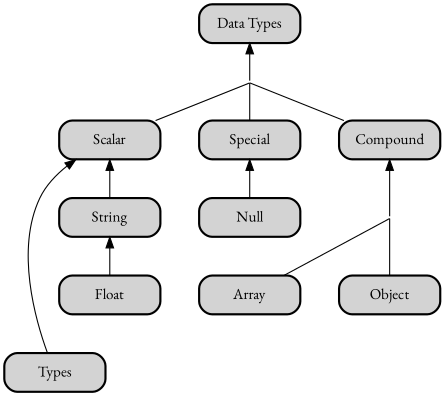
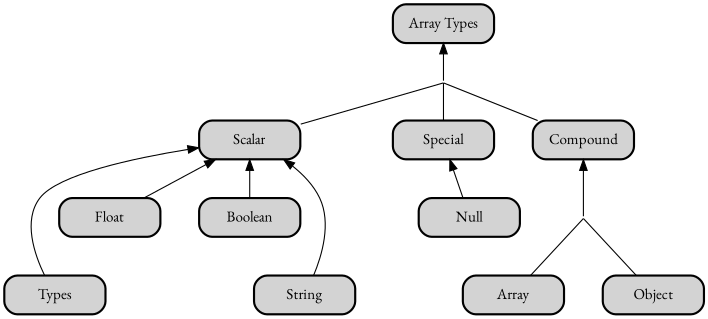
node "Data Types": label "Data Types" -> "Array Types"
node "Boolean": added
edge "Float" -> "String": now "Float" -> "Scalar"
